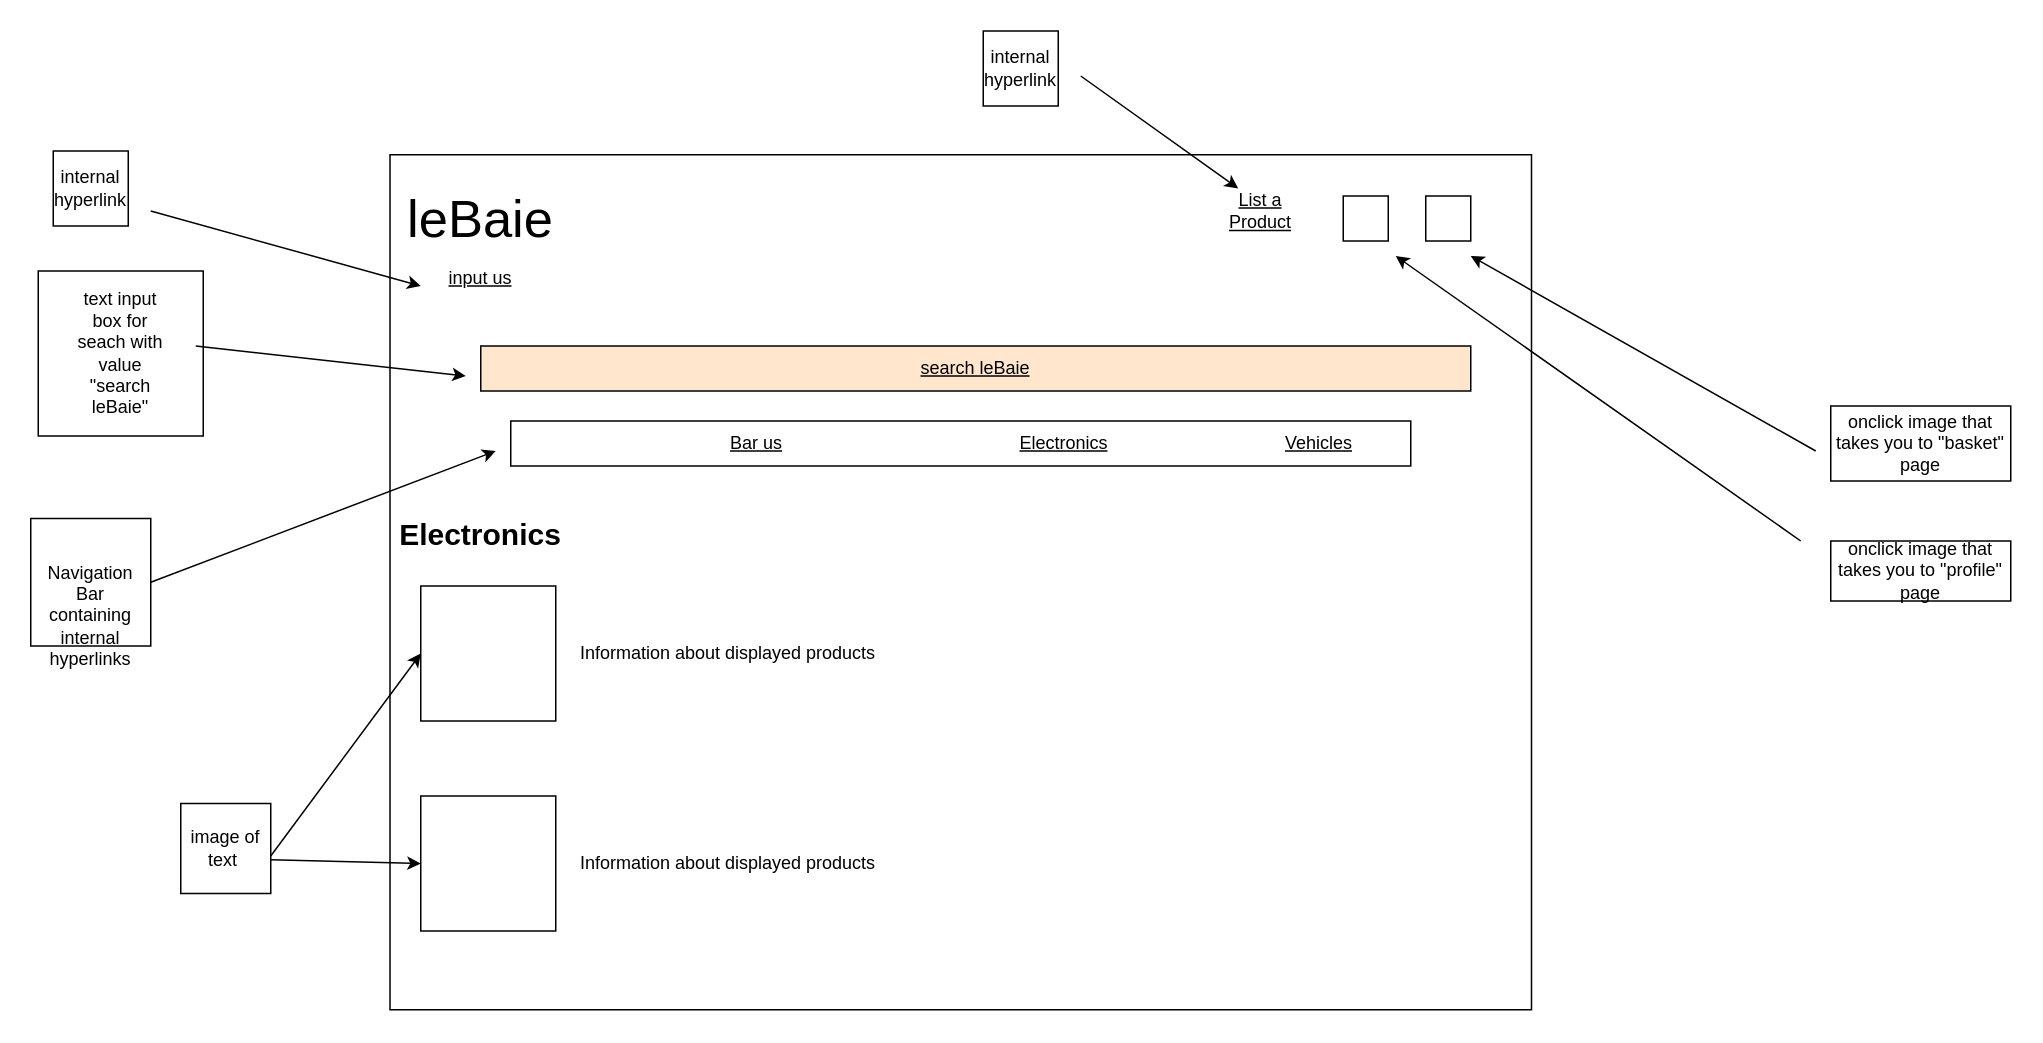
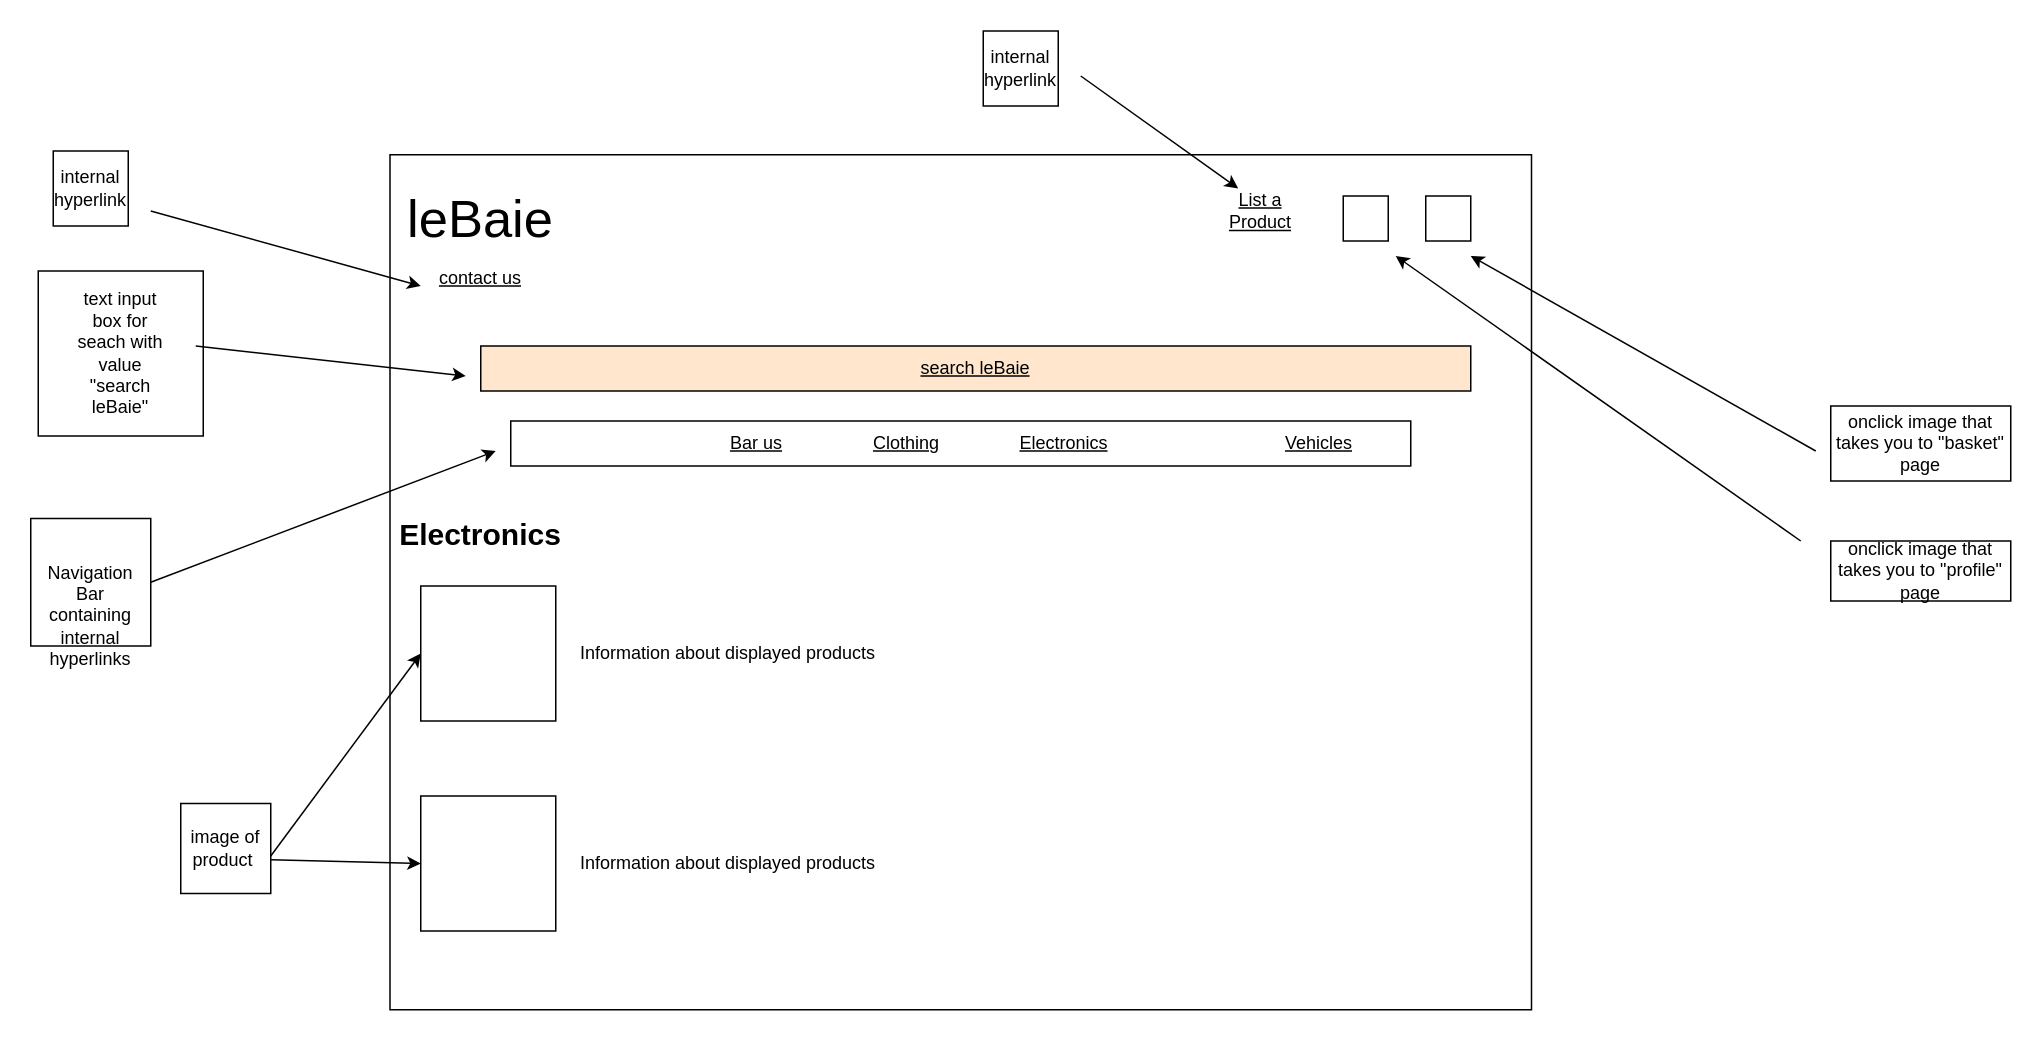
node "input us": label "input us" -> "contact us"
node "Clothing": added
node "image of text": label "image of text" -> "image of product"
